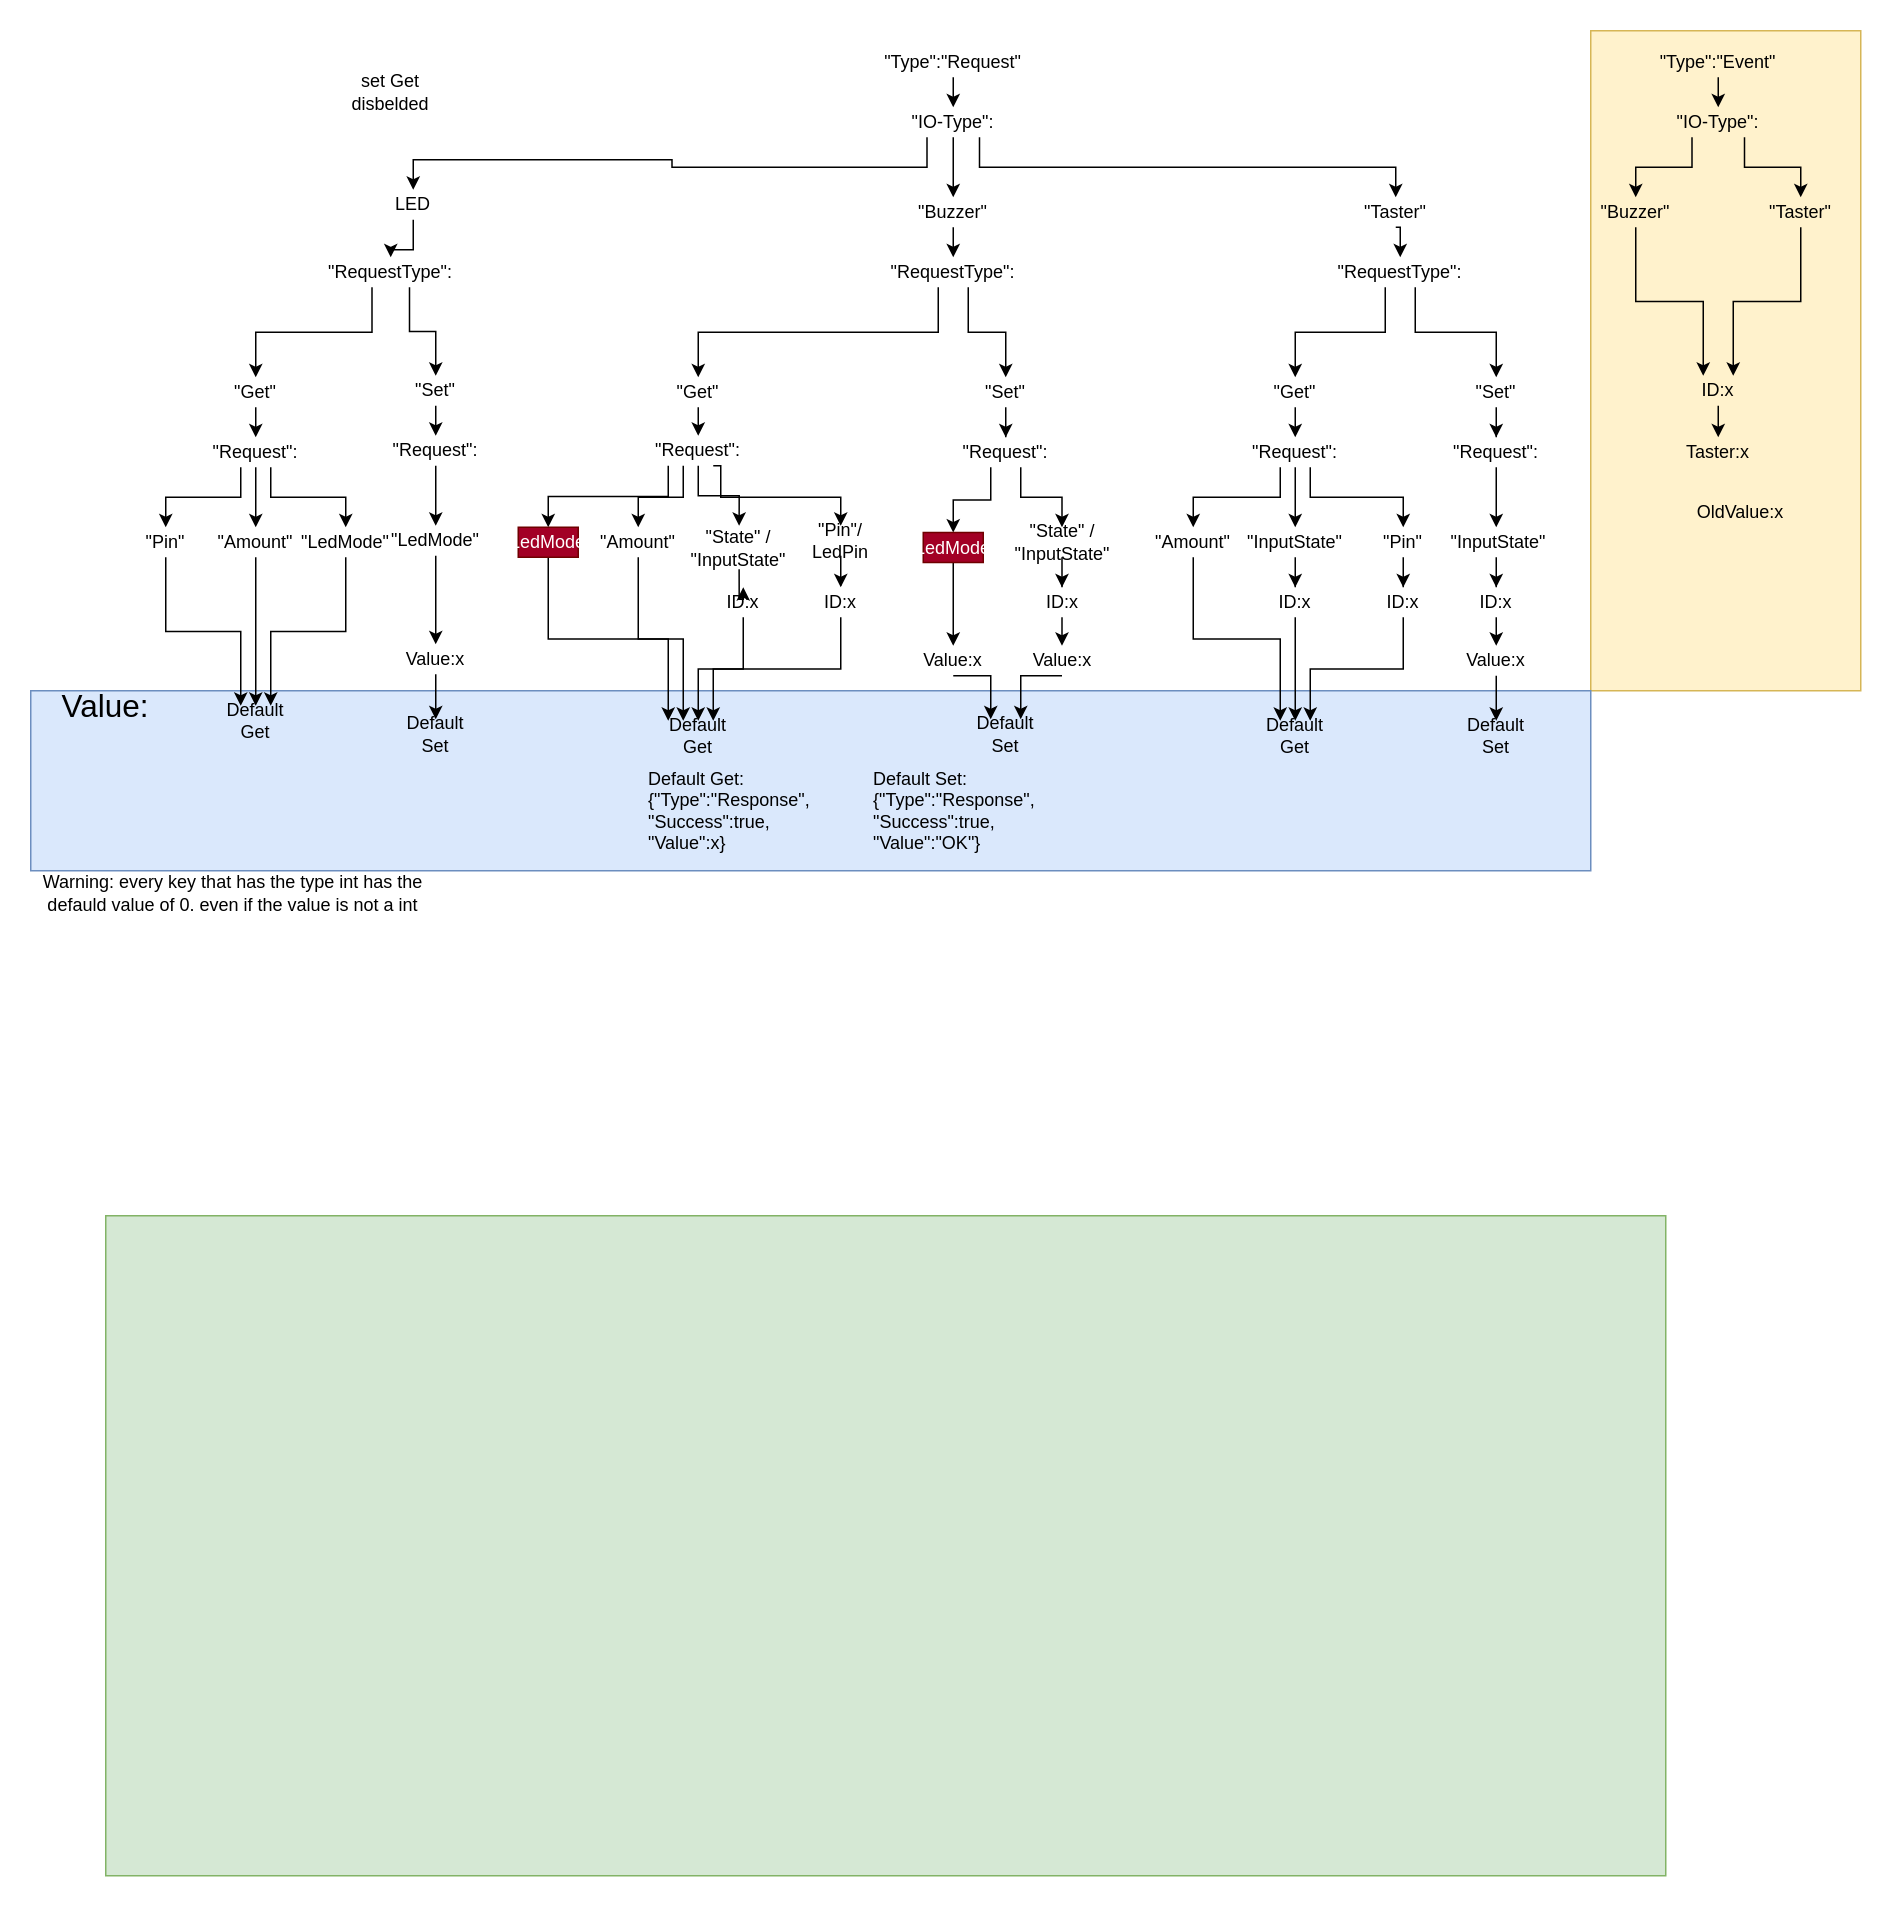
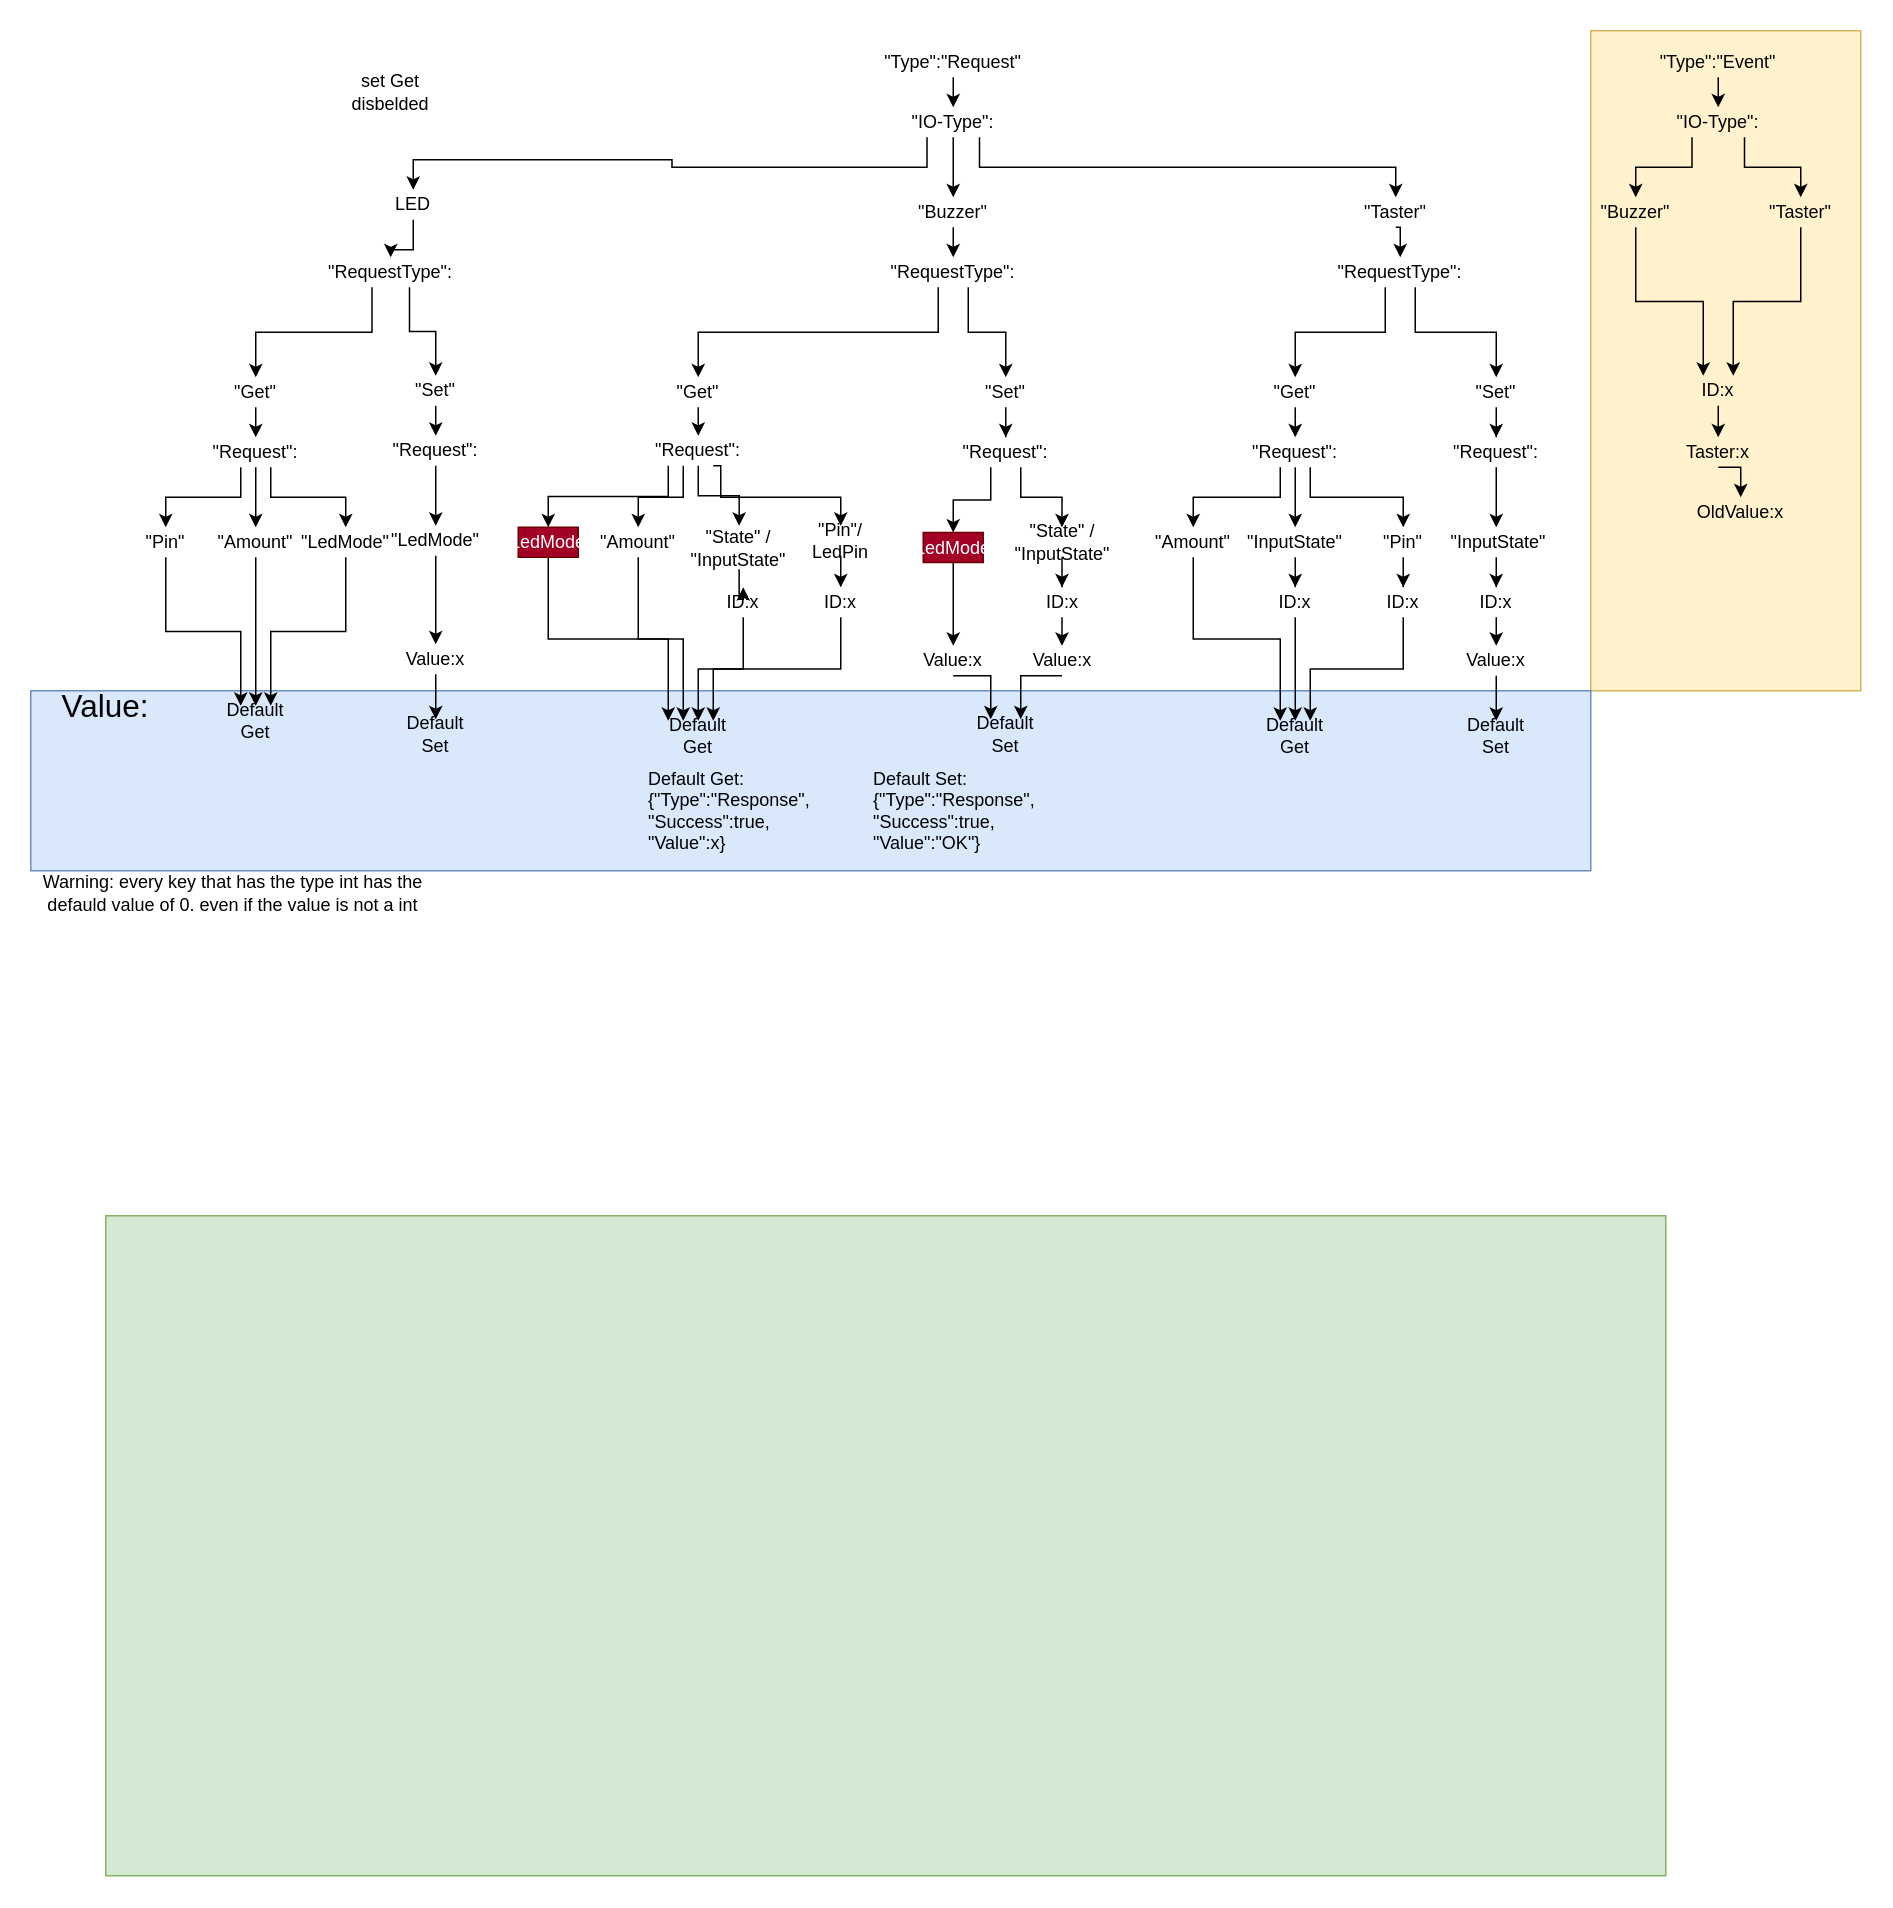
edge "Taster:x" -> "OldValue:x": added
